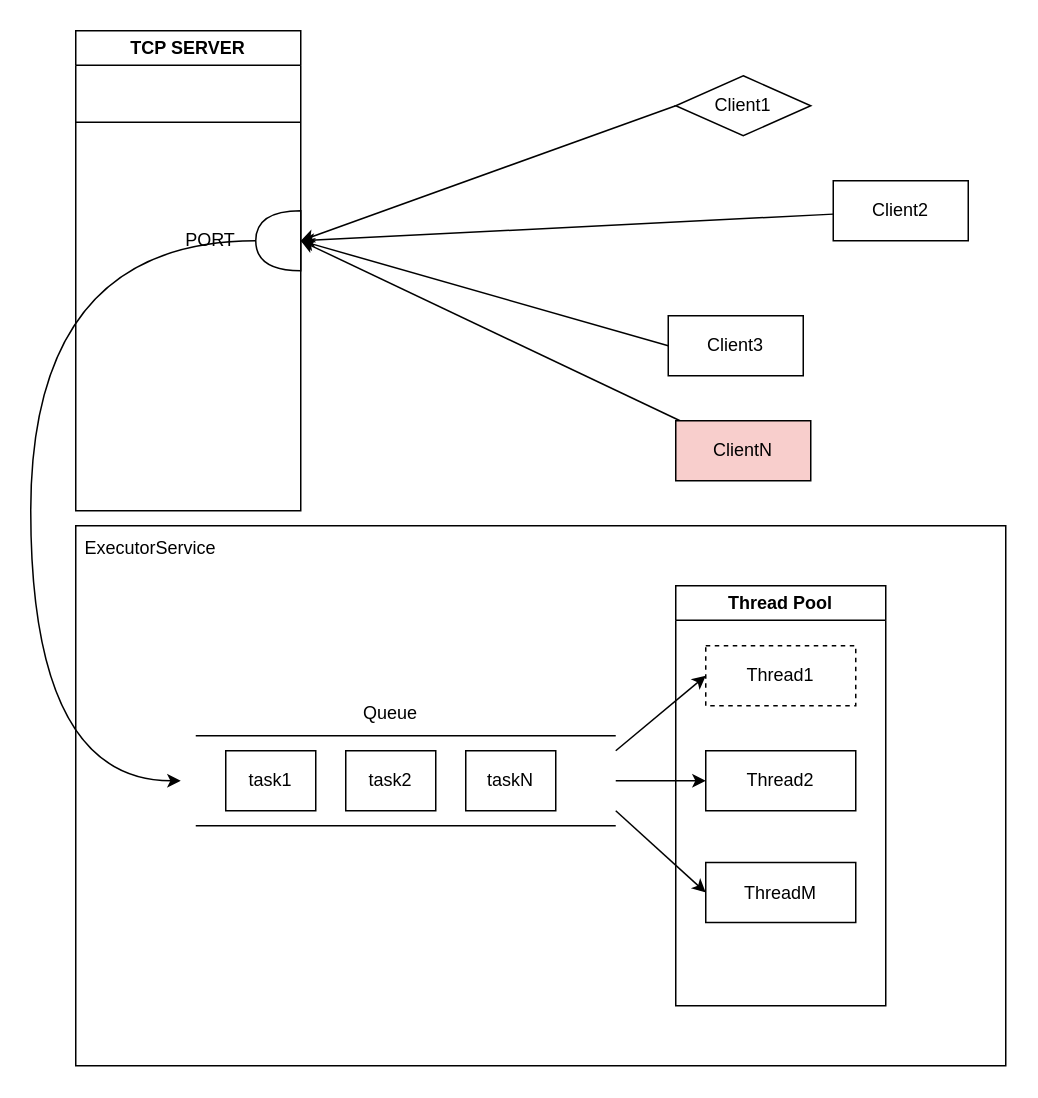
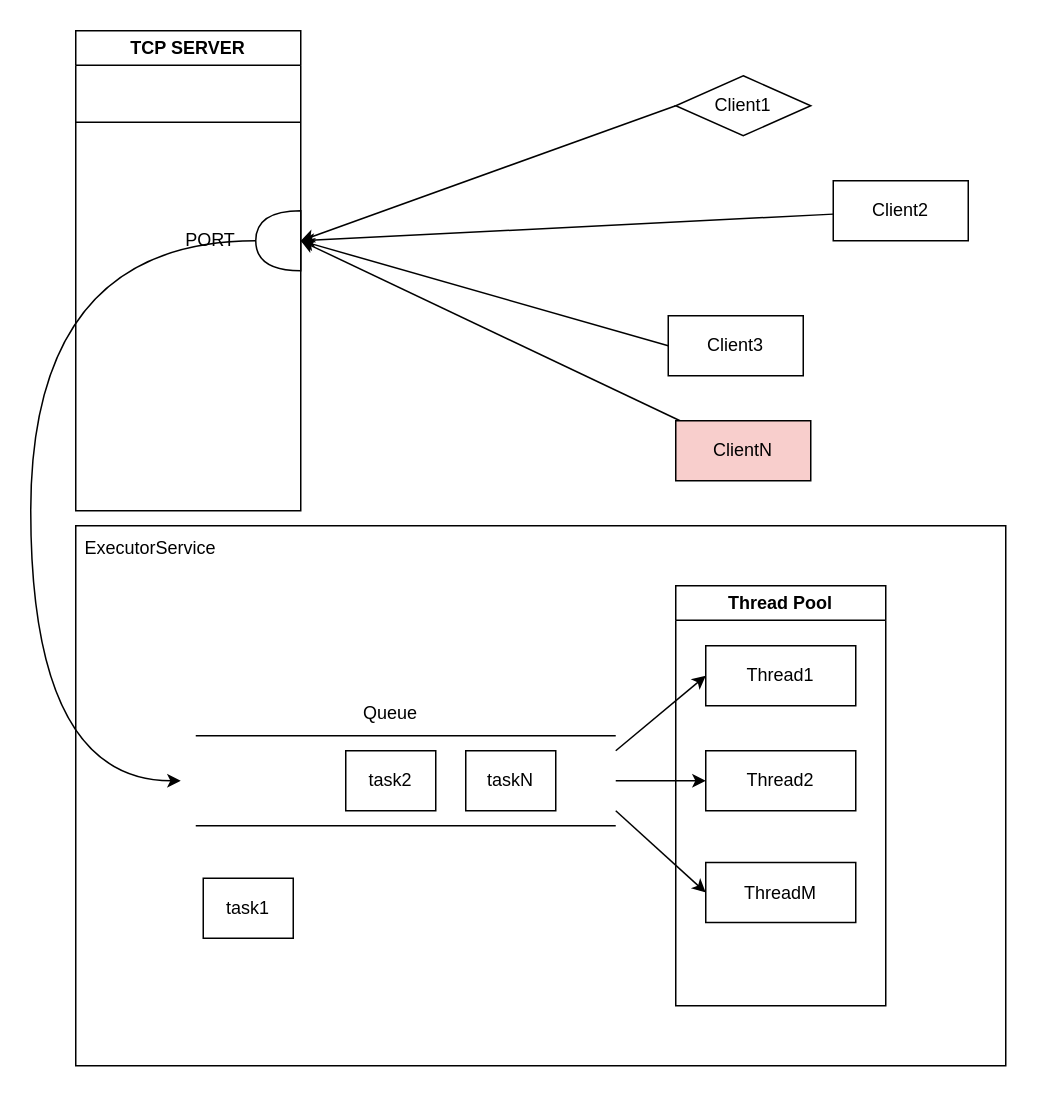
node "Thread1": style dashed -> solid
node "task1": moved (271, 781) -> (248, 908)
